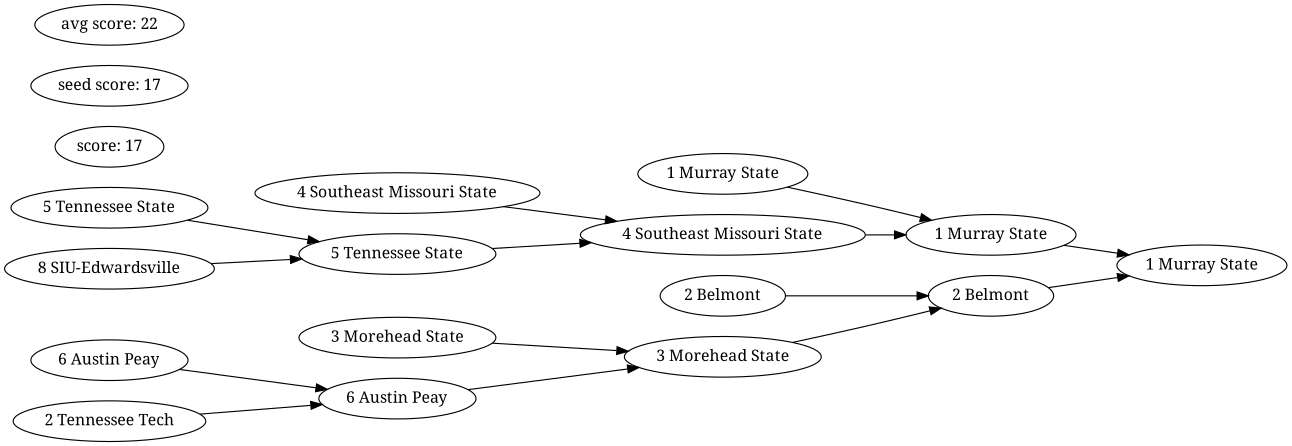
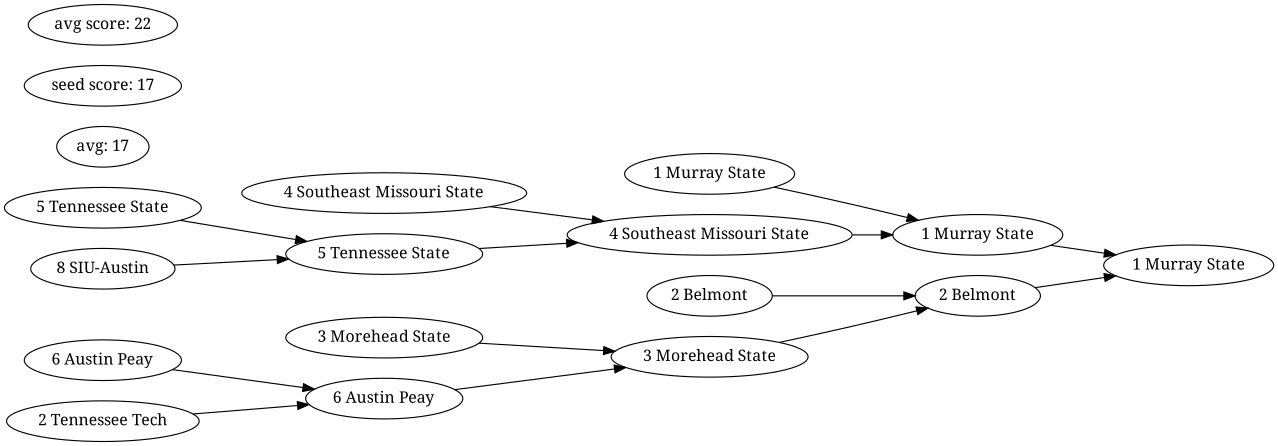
node "score: 17": label "score: 17" -> "avg: 17"
node "8 SIU-Edwardsville": label "8 SIU-Edwardsville" -> "8 SIU-Austin"
